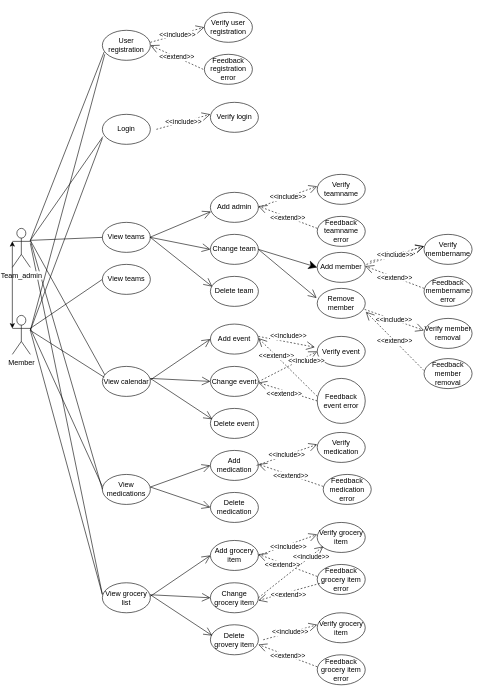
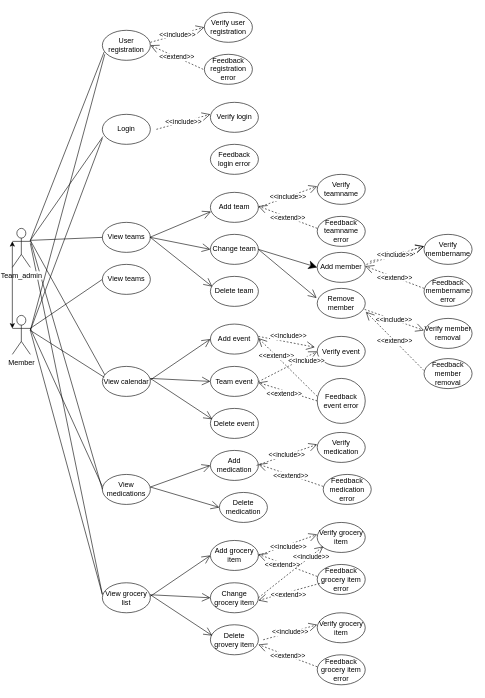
node "Feedback login error": added
node "Add admin": label "Add admin" -> "Add team"
node "Change event": label "Change event" -> "Team event"
node "Delete medication": moved (234, 507) -> (243, 507)
